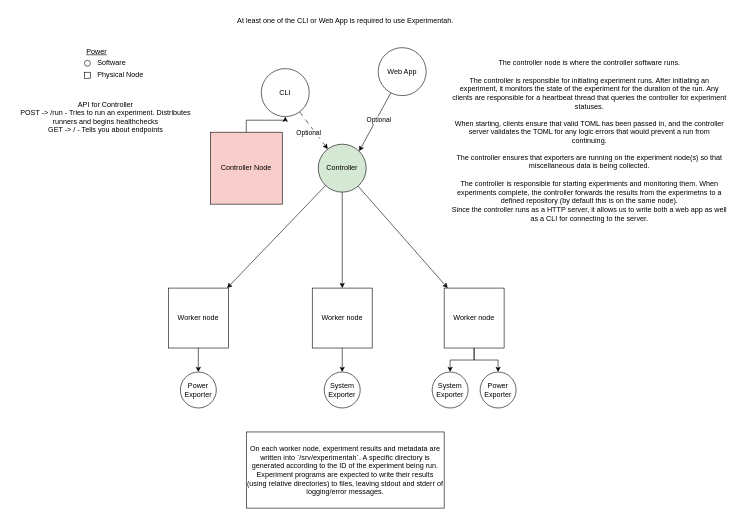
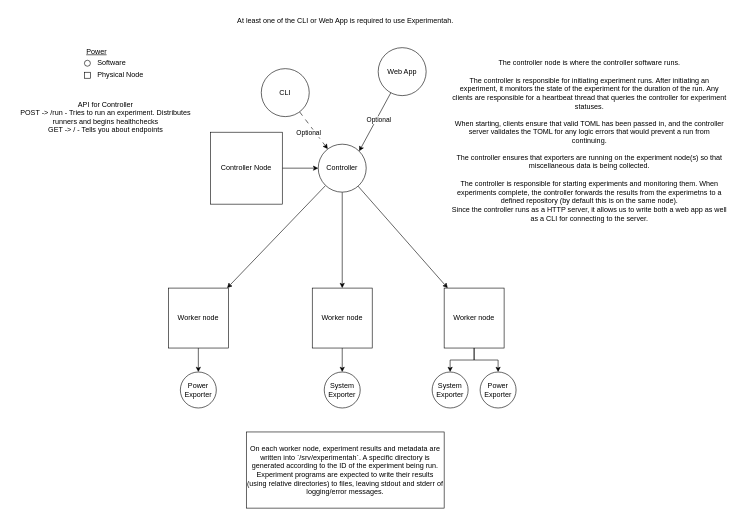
edge "Controller Node" -> "CLI": now "Controller Node" -> "Controller"
node "Controller Node": fillcolor #f8cecc -> #ffffff
node "Controller": fillcolor #d5e8d4 -> #ffffff
